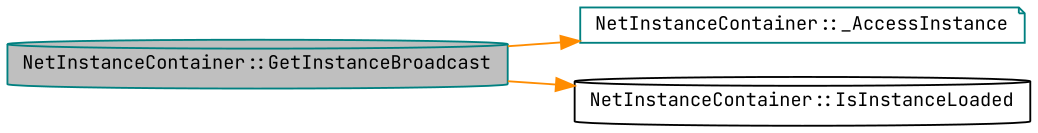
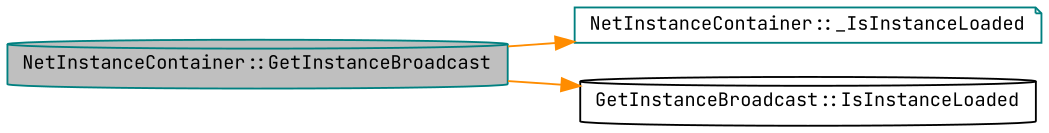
node "NetInstanceContainer::_AccessInstance": label "NetInstanceContainer::_AccessInstance" -> "NetInstanceContainer::_IsInstanceLoaded"
node "NetInstanceContainer::IsInstanceLoaded": label "NetInstanceContainer::IsInstanceLoaded" -> "GetInstanceBroadcast::IsInstanceLoaded"
